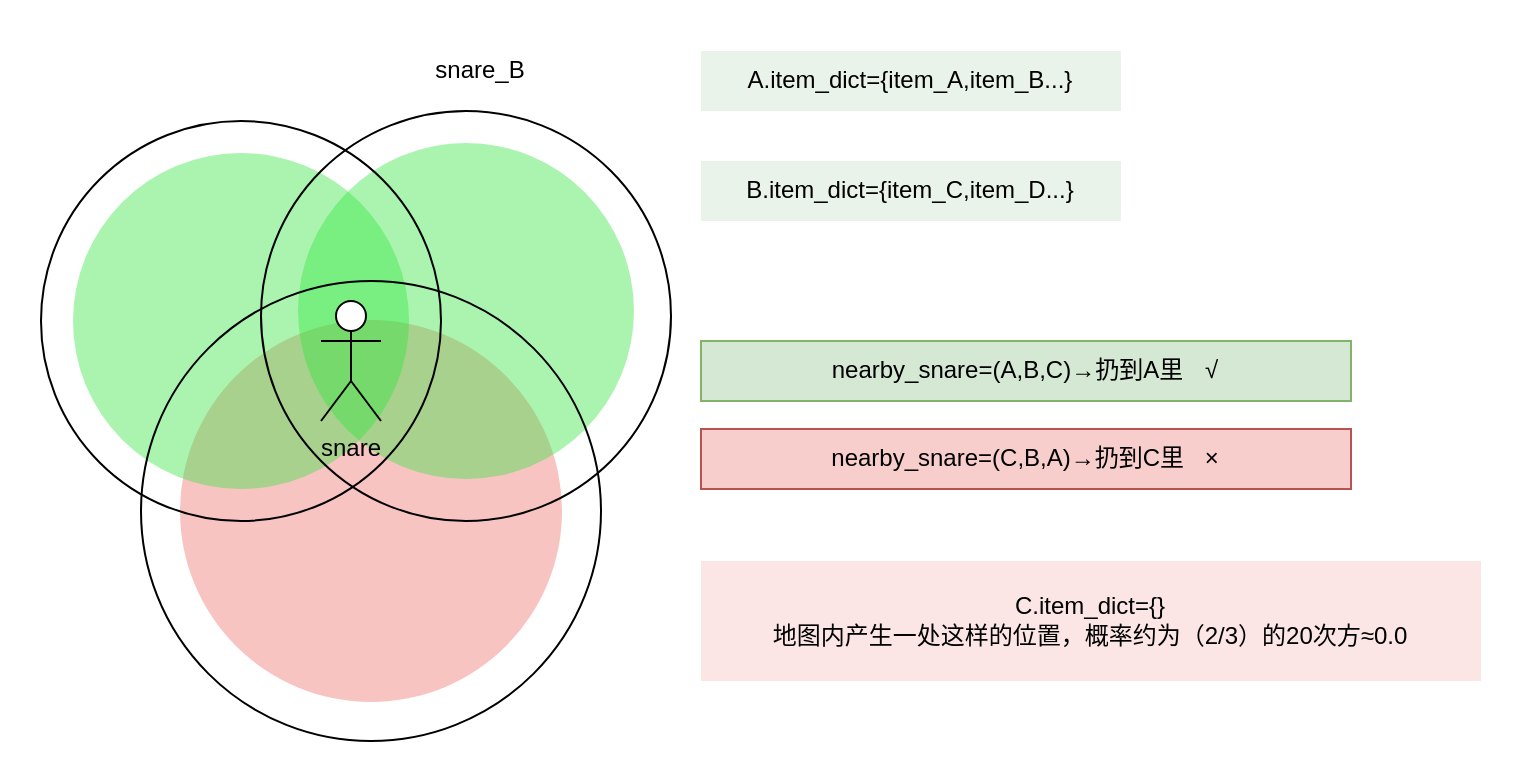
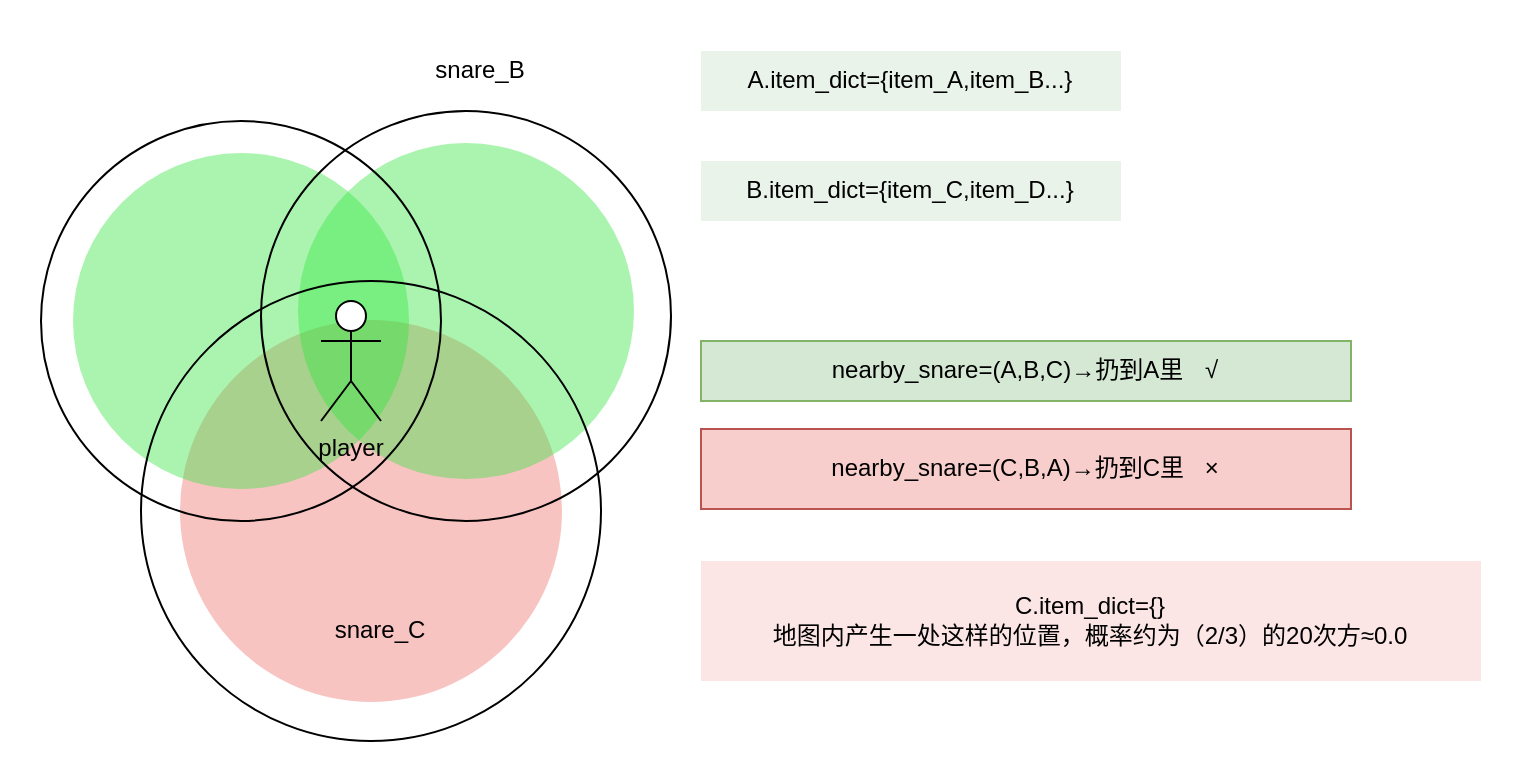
node "snare": label "snare" -> "player"
node "nearby_snare=(C,B,A)→扔到C里 ×": size 650x60 -> 650x80
node "snare_C": added
